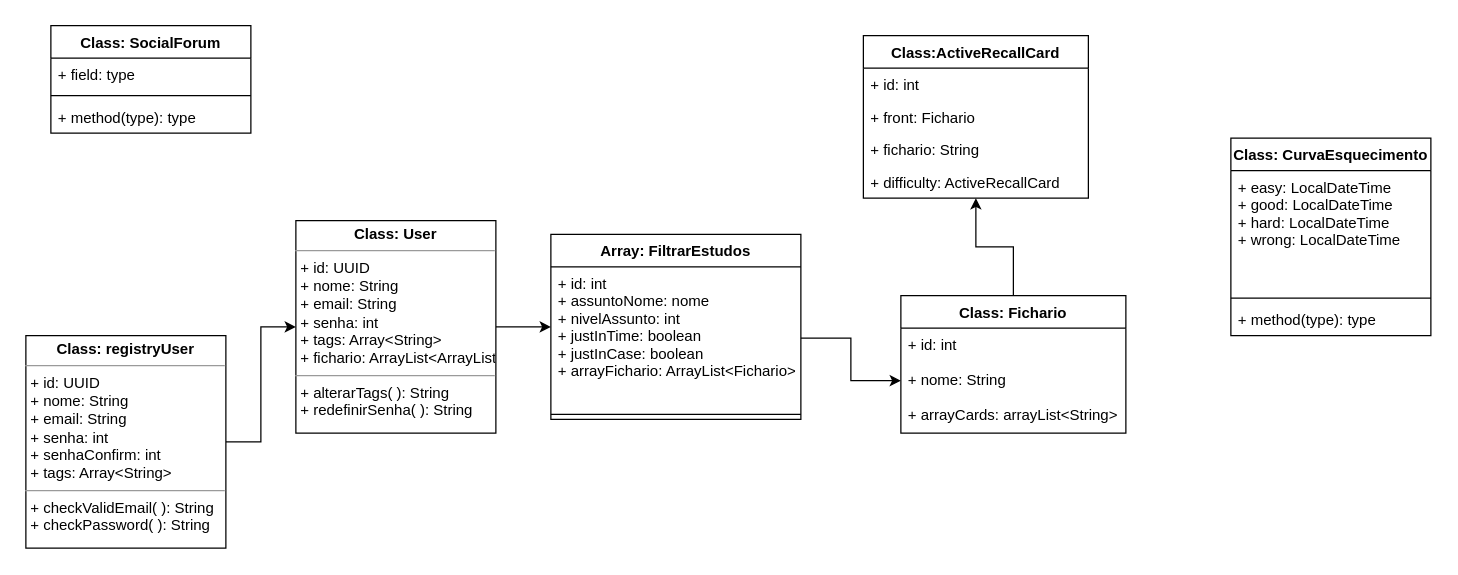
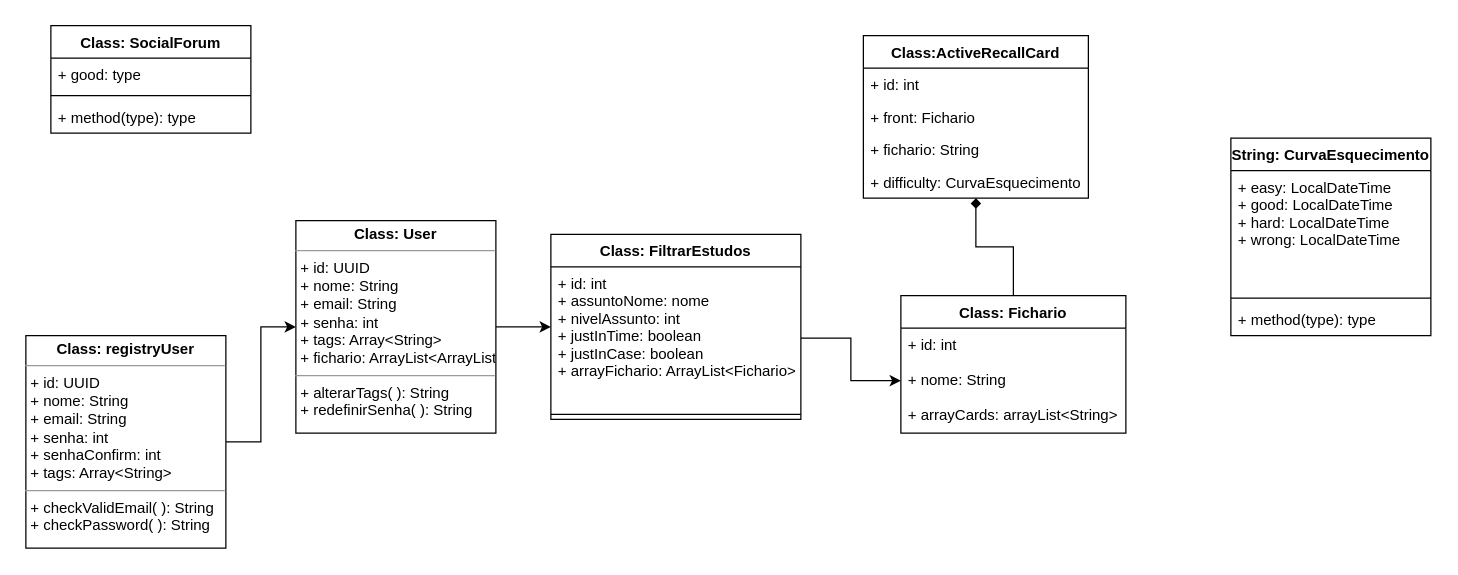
node "+ field: type": label "+ field: type" -> "+ good: type"
node "Class: CurvaEsquecimento": label "Class: CurvaEsquecimento" -> "String: CurvaEsquecimento"
node "+ difficulty: ActiveRecallCard": label "+ difficulty: ActiveRecallCard" -> "+ difficulty: CurvaEsquecimento"
edge "Class: Fichario" -> "Class:ActiveRecallCard": arrowhead classic -> diamond
node "Array: FiltrarEstudos": label "Array: FiltrarEstudos" -> "Class: FiltrarEstudos"
